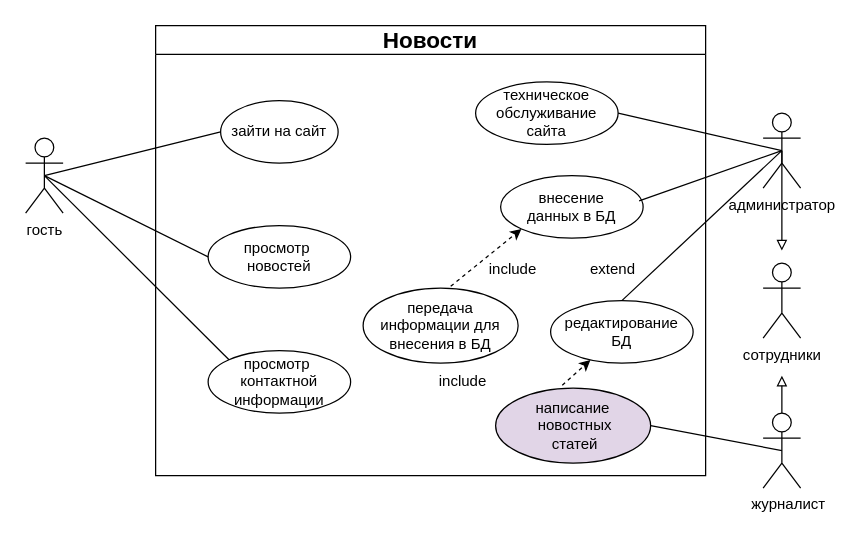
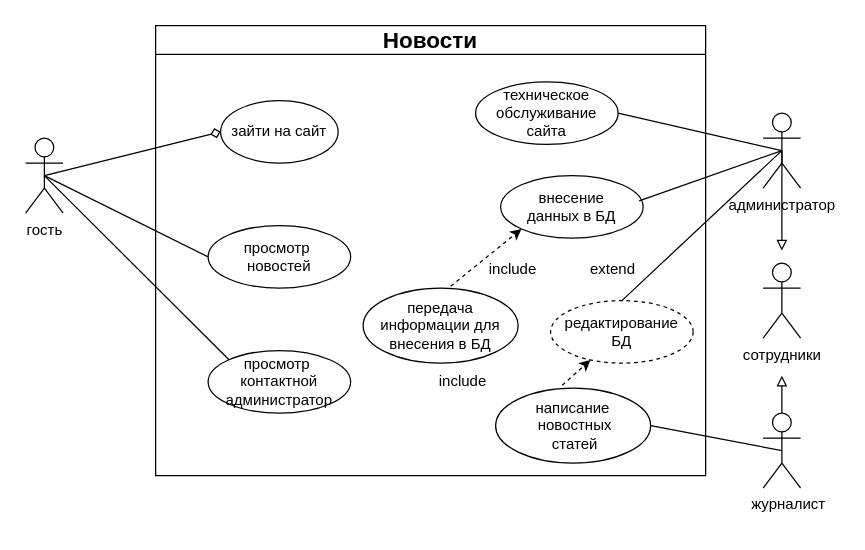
edge "зайти на сайт" -- "гость": arrowhead none -> diamond
node "редактирование БД": style solid -> dashed
node "просмотр контактной информации": label "просмотр контактной информации" -> "просмотр контактной администратор"
node "написание новостных статей": fillcolor #e1d5e7 -> #ffffff
